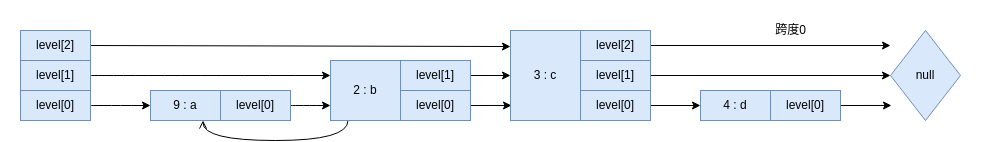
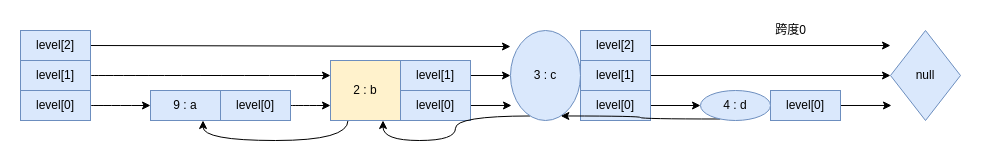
node "3 : c": shape rectangle -> ellipse
node "2 : b": fillcolor #dae8fc -> #fff2cc
node "4 : d": shape rectangle -> ellipse
edge "4 : d" -> "3 : c": added
edge "3 : c" -> "2 : b": added
edge "2 : b" -> "9 : a": arrowhead open -> classic
